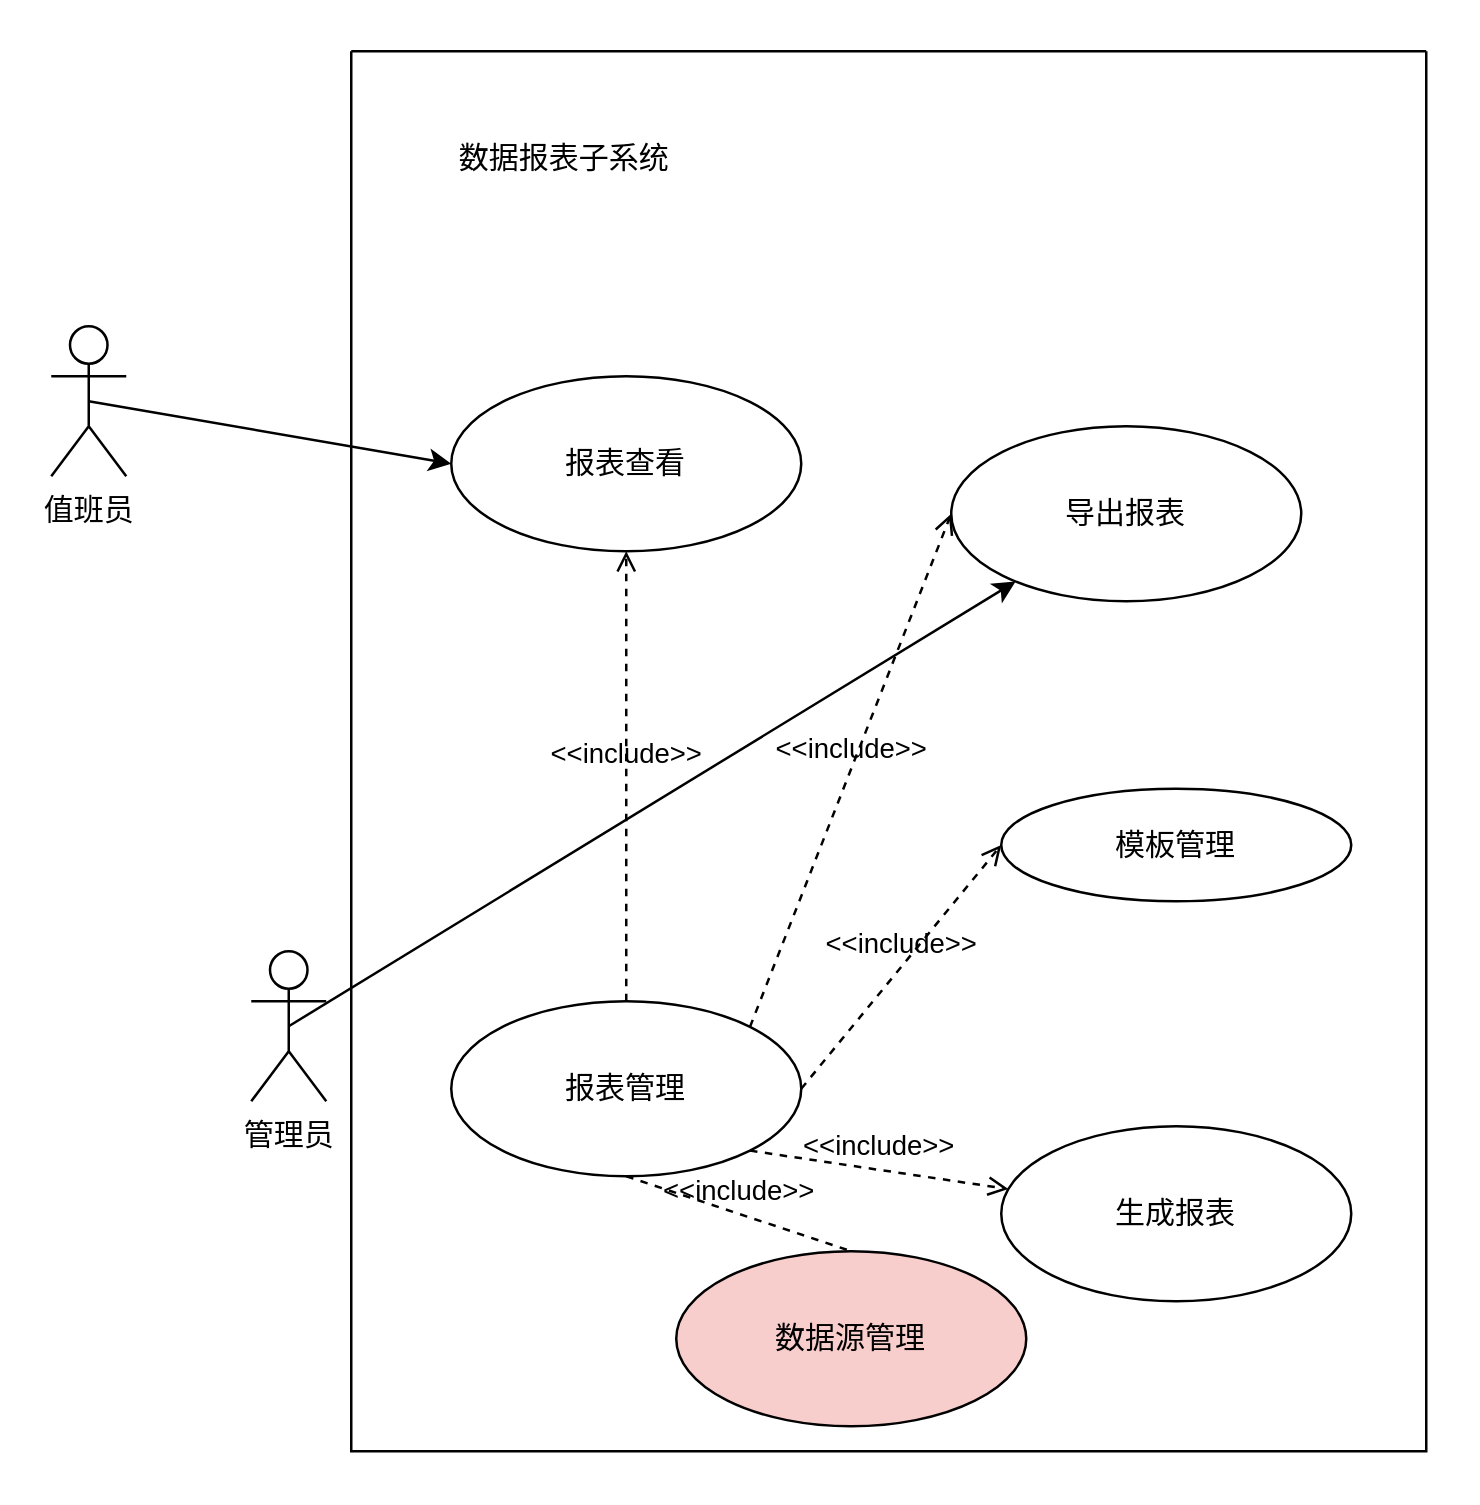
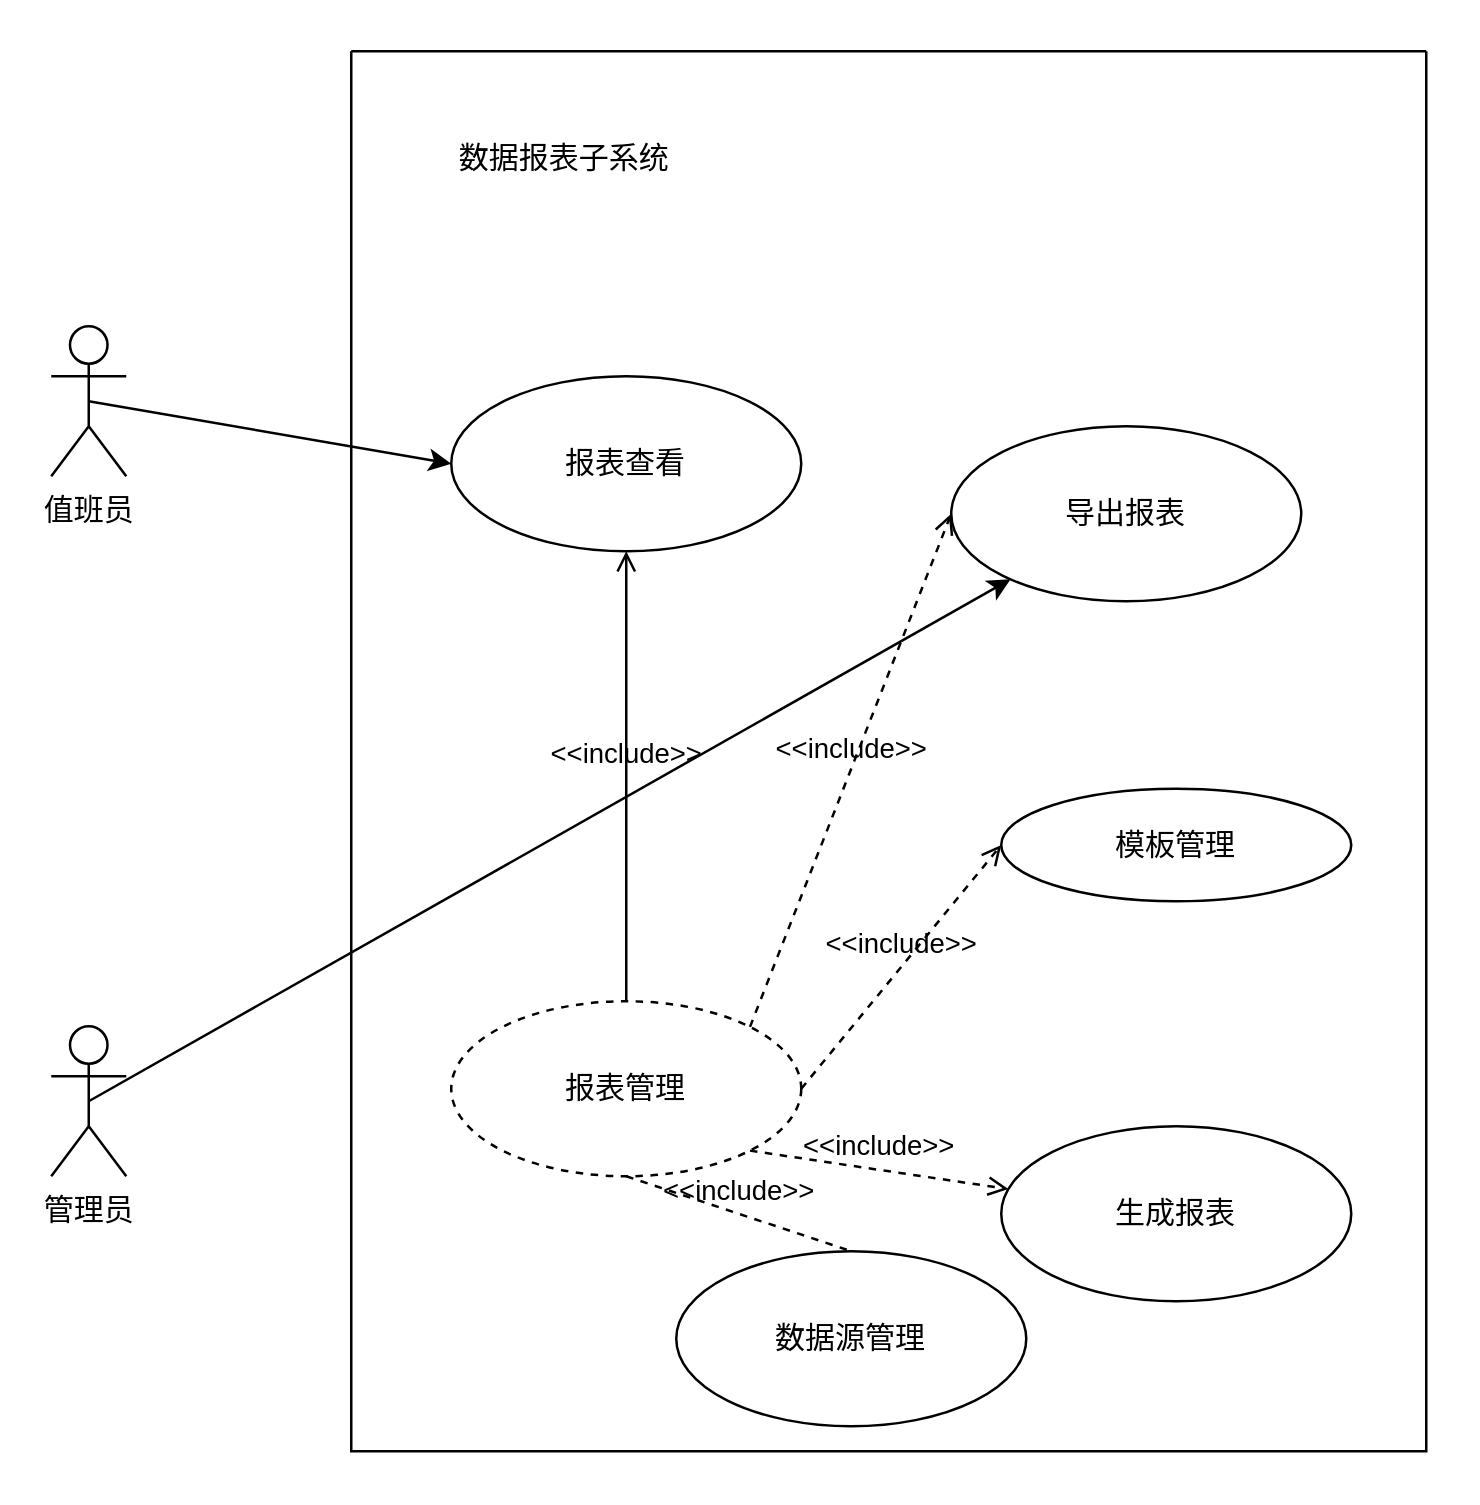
edge "报表管理" -> "报表查看": style dashed -> solid
node "管理员": moved (289, 1026) -> (89, 1101)
node "报表管理": style solid -> dashed
node "数据源管理": fillcolor #f8cecc -> #ffffff
